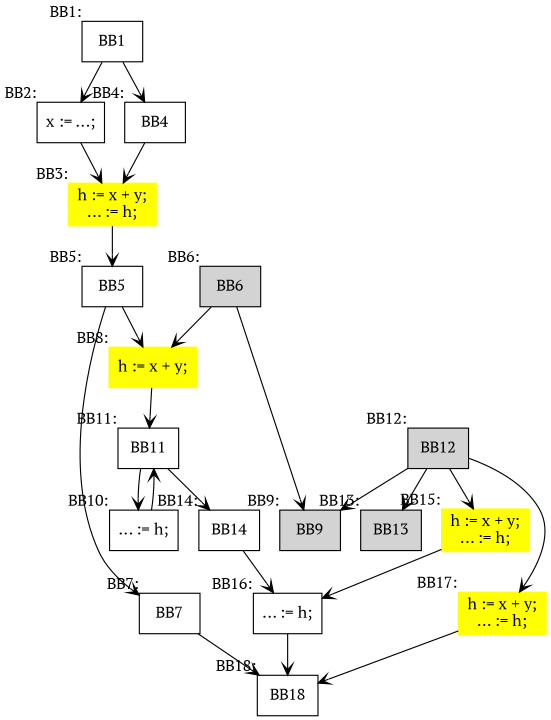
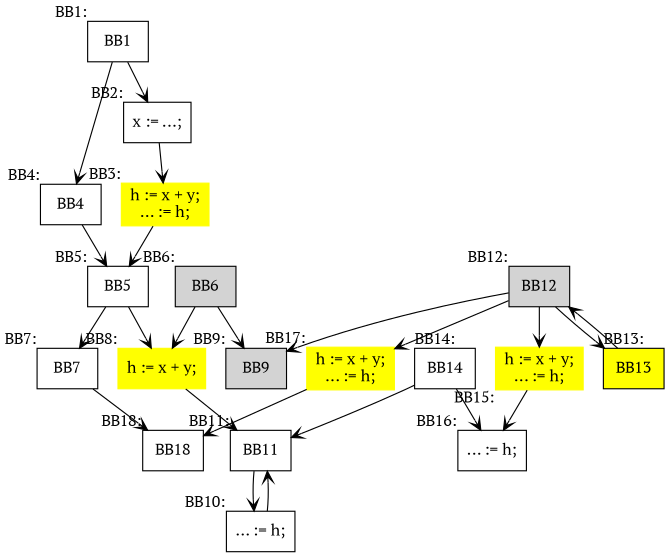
edge "BB4 BB4:" -> "h := x + y; ... := h; BB3:": now "BB4 BB4:" -> "BB5 BB5:"
edge "BB13 BB13:" -> "BB12 BB12:": added
edge "BB11 BB11:" -> "BB14 BB14:": reversed
node "BB13 BB13:": fillcolor lightgrey -> yellow
edge "... := h; BB16:" -> "BB18 BB18:": removed
